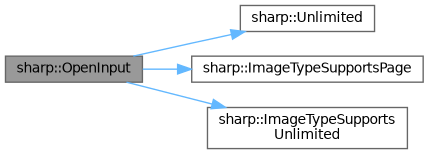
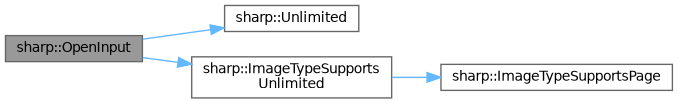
edge "sharp::OpenInput" -> "sharp::ImageTypeSupportsPage": now "sharp::ImageTypeSupports Unlimited" -> "sharp::ImageTypeSupportsPage"
